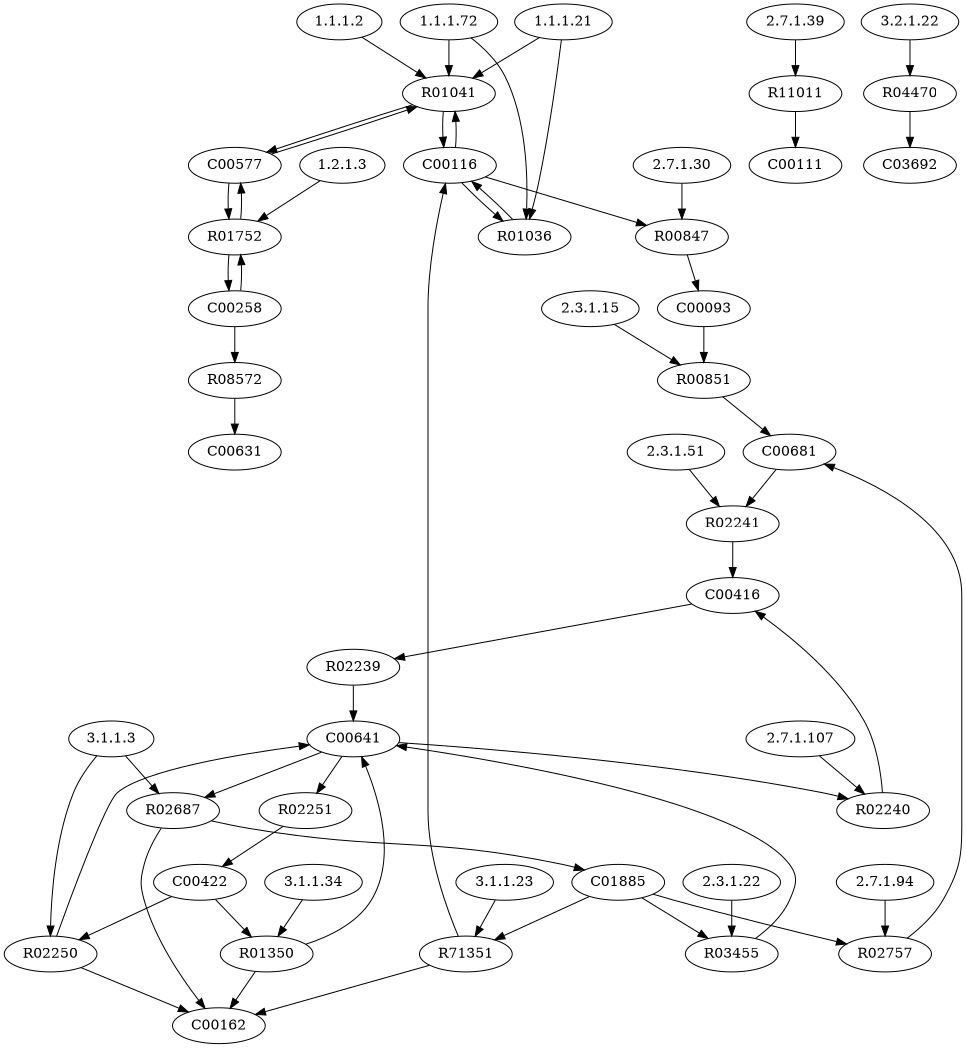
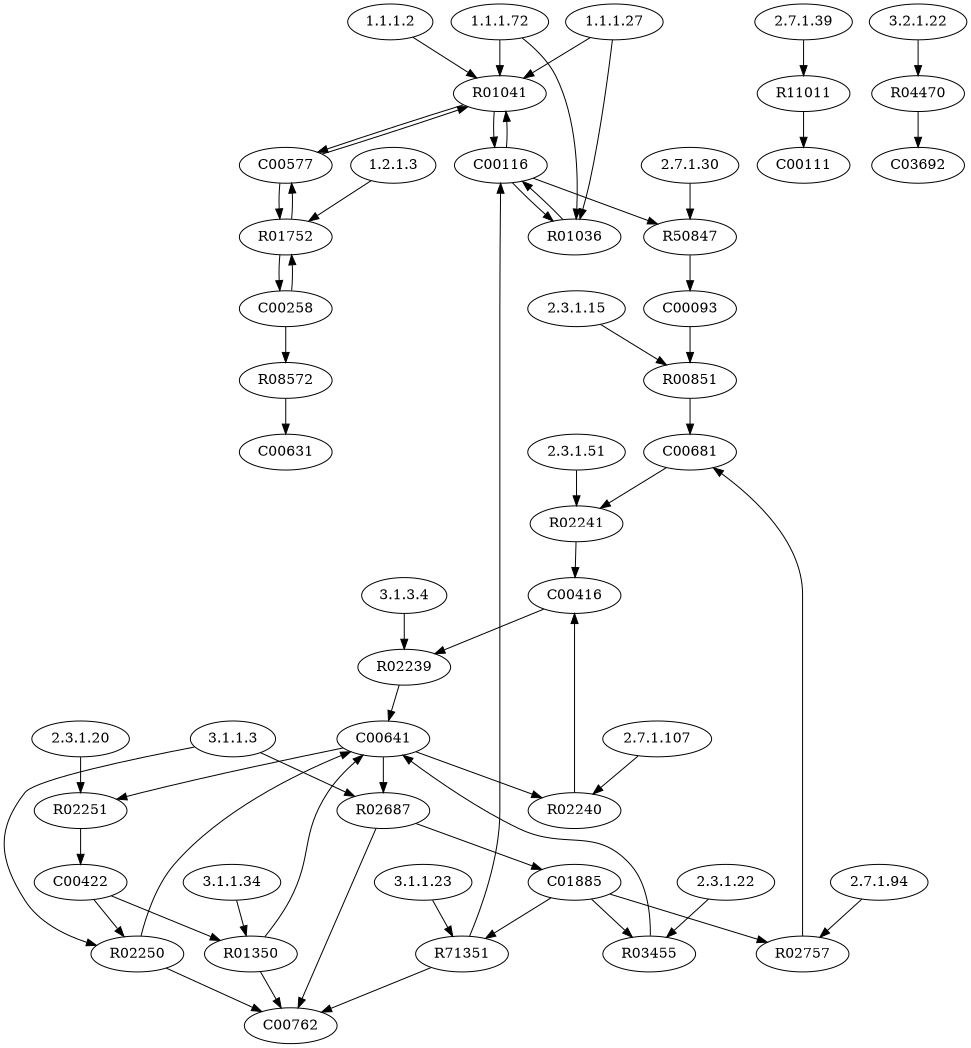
node "1.1.1.21": label "1.1.1.21" -> "1.1.1.27"
node "R00847": label "R00847" -> "R50847"
node "3.1.3.4": added
node "2.3.1.20": added
node "C00162": label "C00162" -> "C00762"
